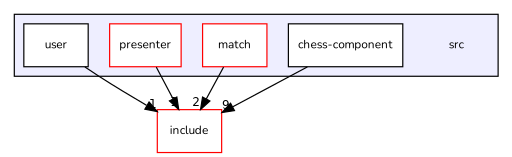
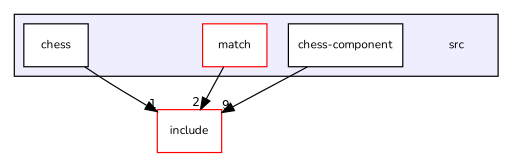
node "user": label "user" -> "chess"
node "presenter": removed
